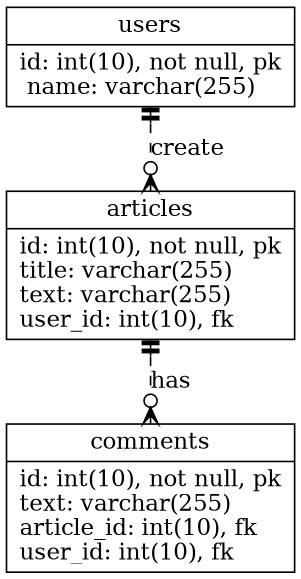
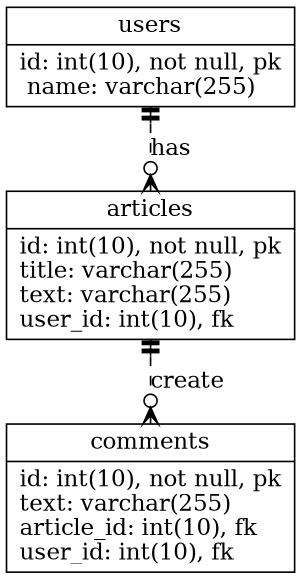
edge "users" -- "articles": label "create" -> "has"
edge "articles" -- "comments": label "has" -> "create"
